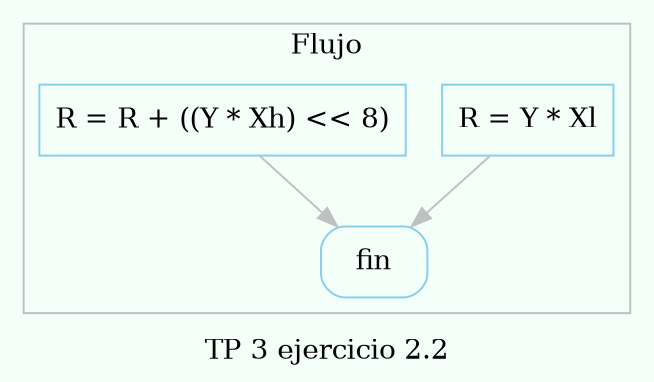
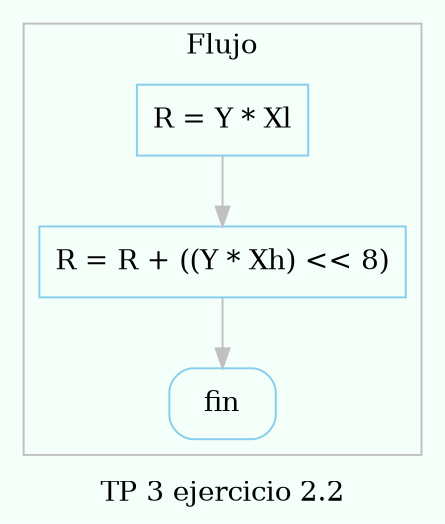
edge "R = Y * Xl" -> "fin": now "R = Y * Xl" -> "R = R + ((Y * Xh) << 8)"
